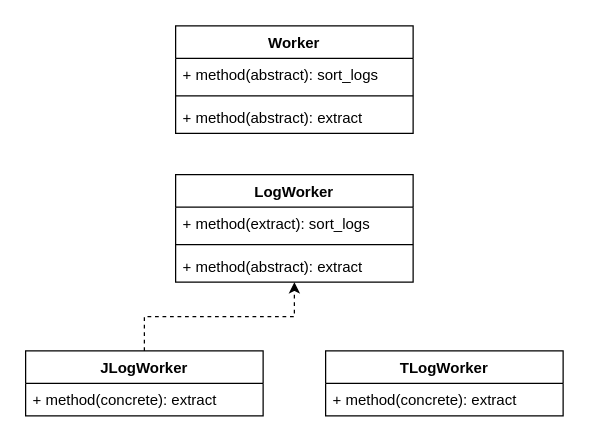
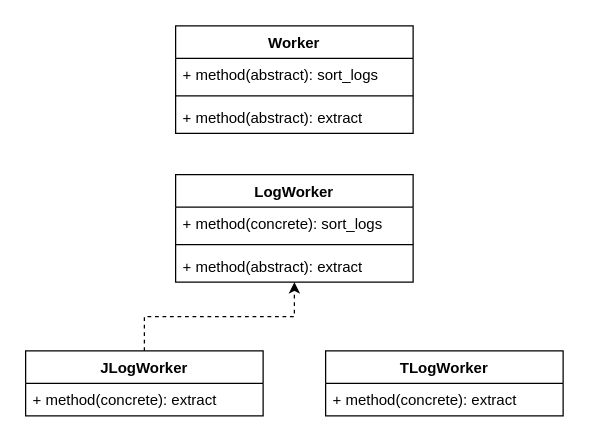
node "+ method(extract): sort_logs": label "+ method(extract): sort_logs" -> "+ method(concrete): sort_logs"
